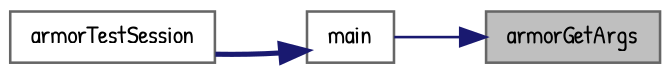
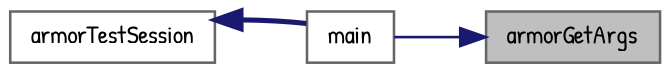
edge "armorTestSession" -> "main": reversed
